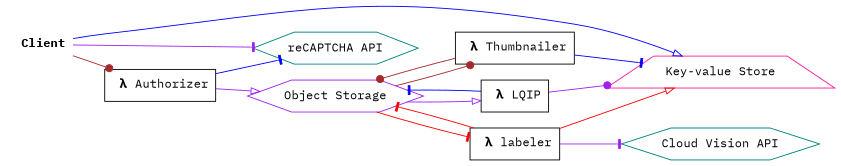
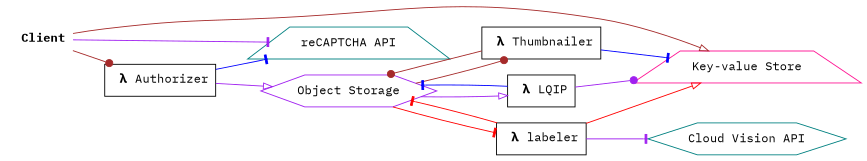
edge "Client" -> "Key-value Store": color blue -> brown
node "reCAPTCHA API": shape hexagon -> trapezium
